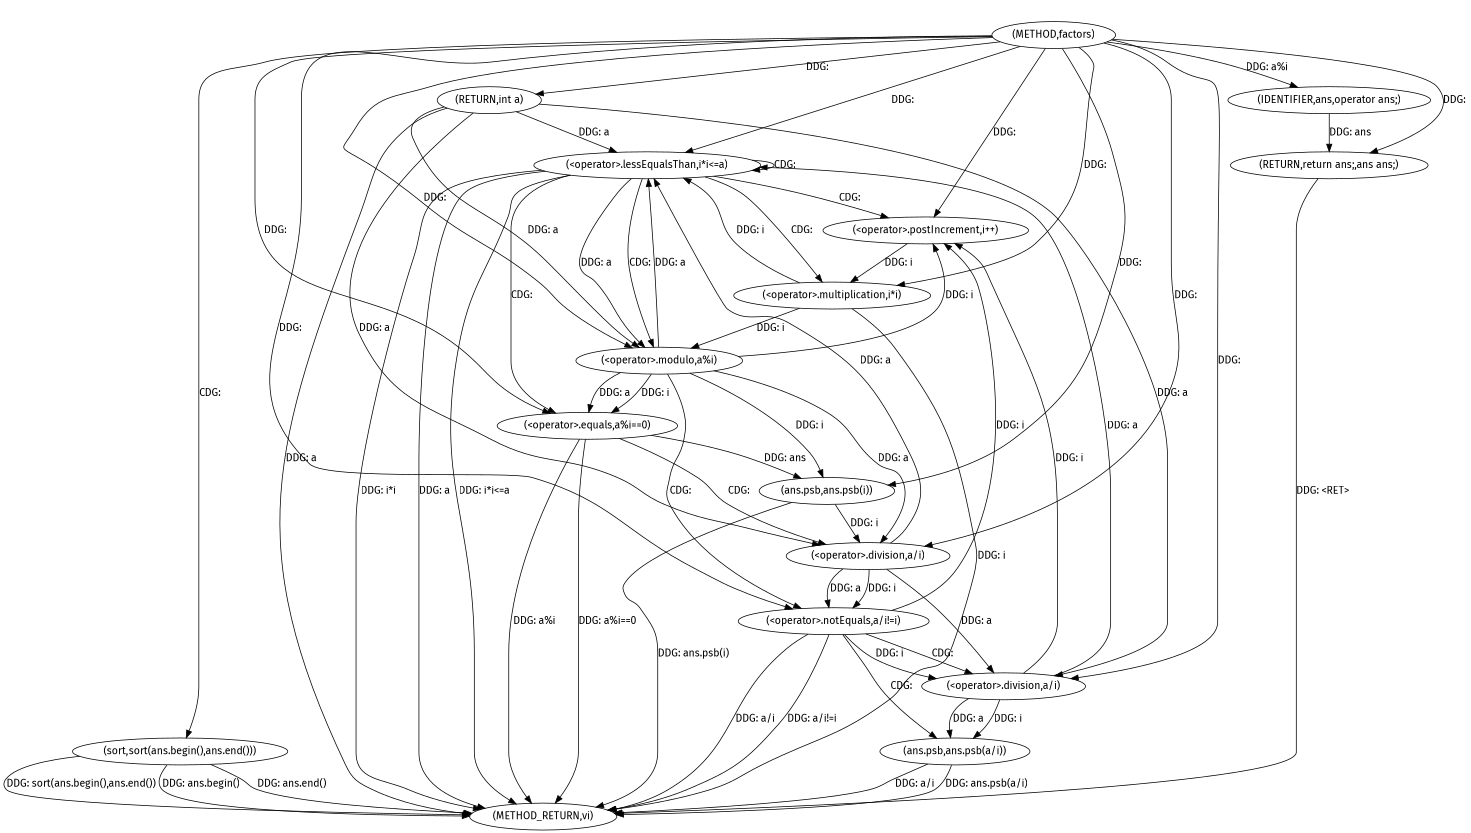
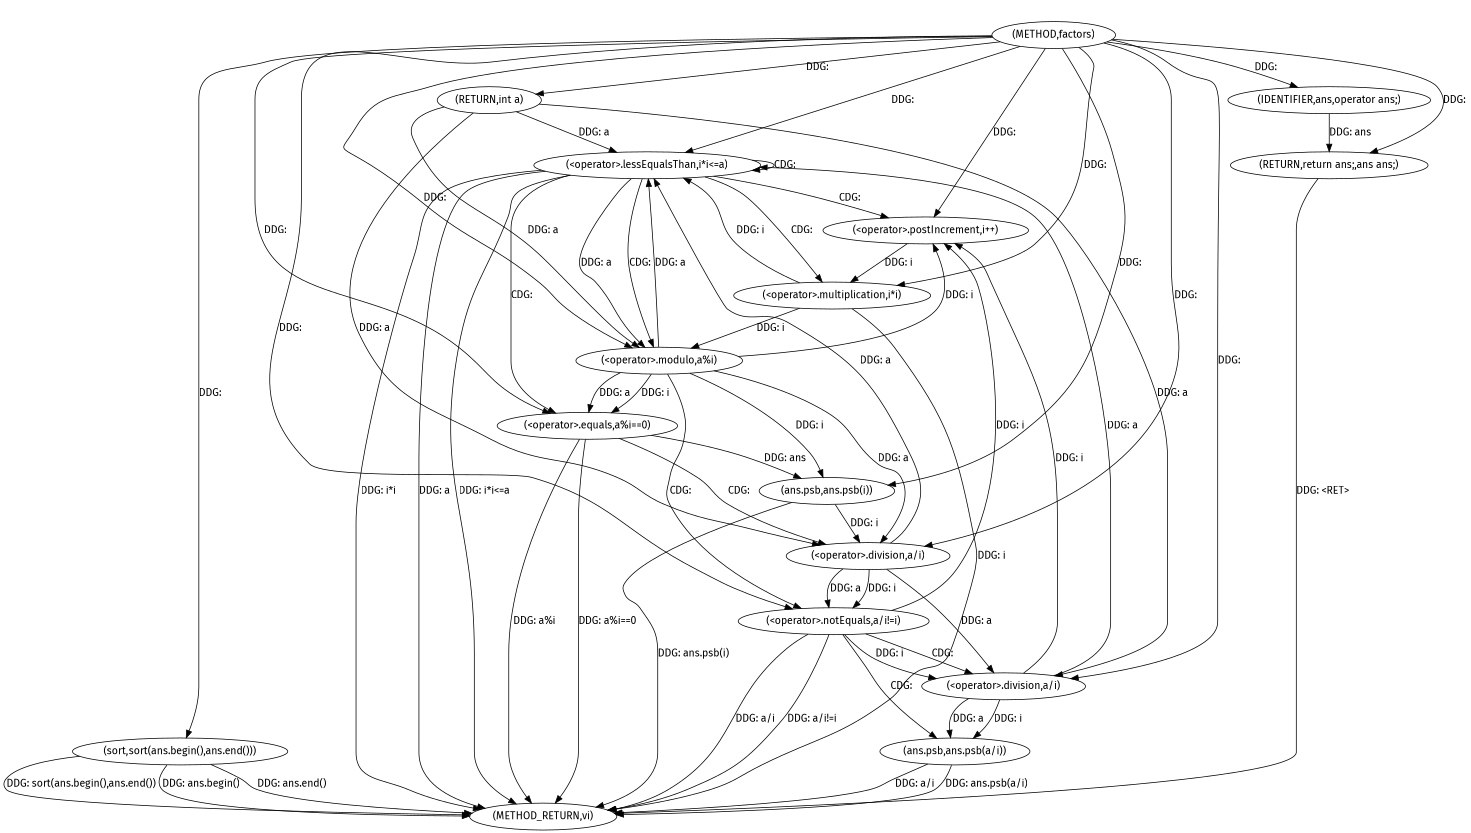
edge "(METHOD,factors)" -> "(IDENTIFIER,ans,operator ans;)": label "DDG: a%i" -> "DDG: "
edge "(METHOD,factors)" -> "(sort,sort(ans.begin(),ans.end()))": label "CDG: " -> "DDG: "
edge "(RETURN,int a)" -> "(METHOD_RETURN,vi)": removed, label "DDG: a"
